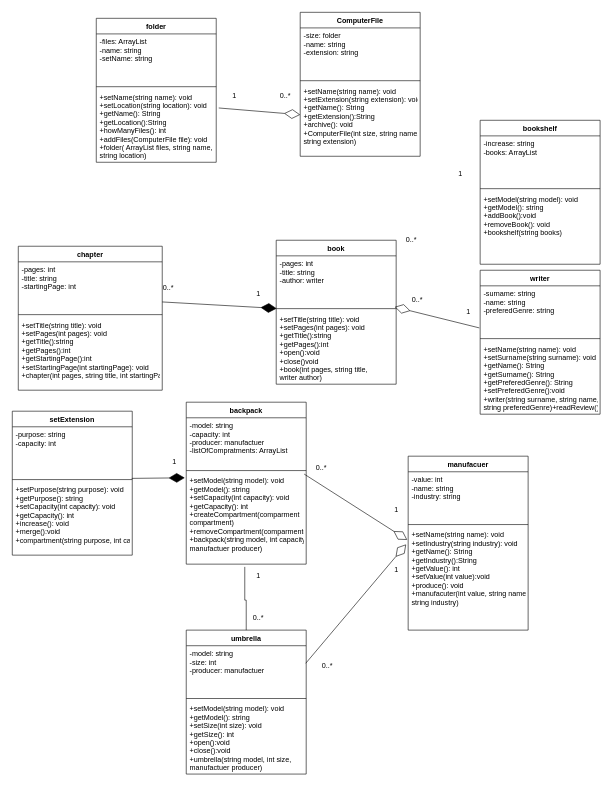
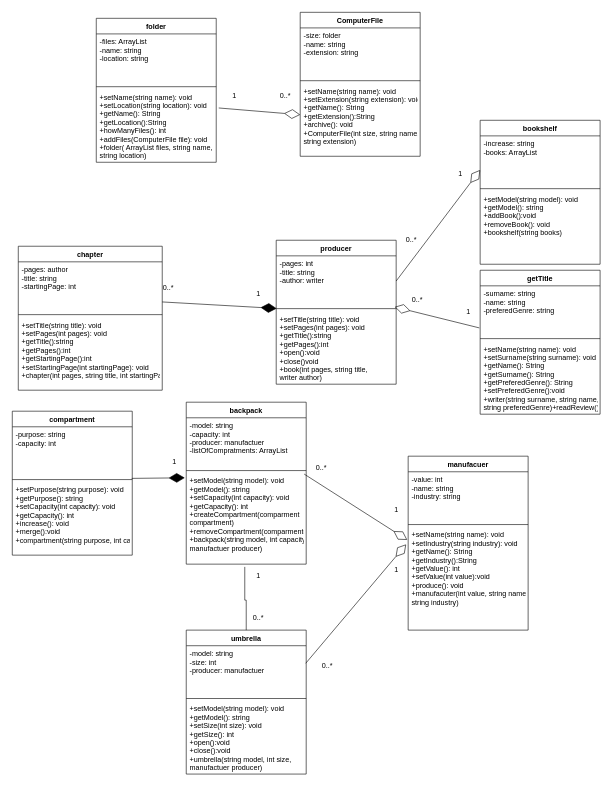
node "-files: ArrayList -name: string -setName: string": label "-files: ArrayList -name: string -setName: string" -> "-files: ArrayList -name: string -location: string"
edge "-pages: int -title: string -author: writer" -> "-increase: string -books: ArrayList": added
node "book": label "book" -> "producer"
node "-pages: int -title: string -startingPage: int": label "-pages: int -title: string -startingPage: int" -> "-pages: author -title: string -startingPage: int"
node "writer": label "writer" -> "getTitle"
node "setExtension": label "setExtension" -> "compartment"
